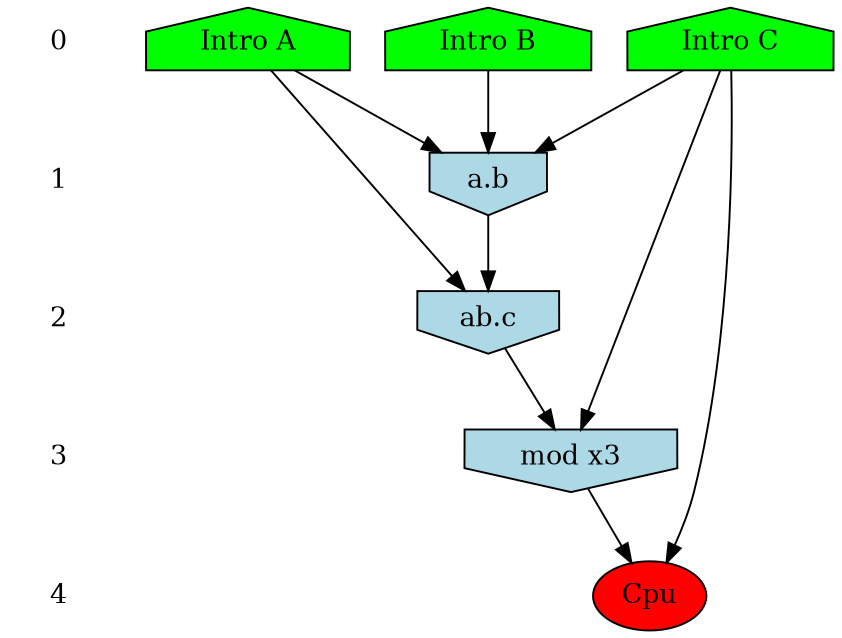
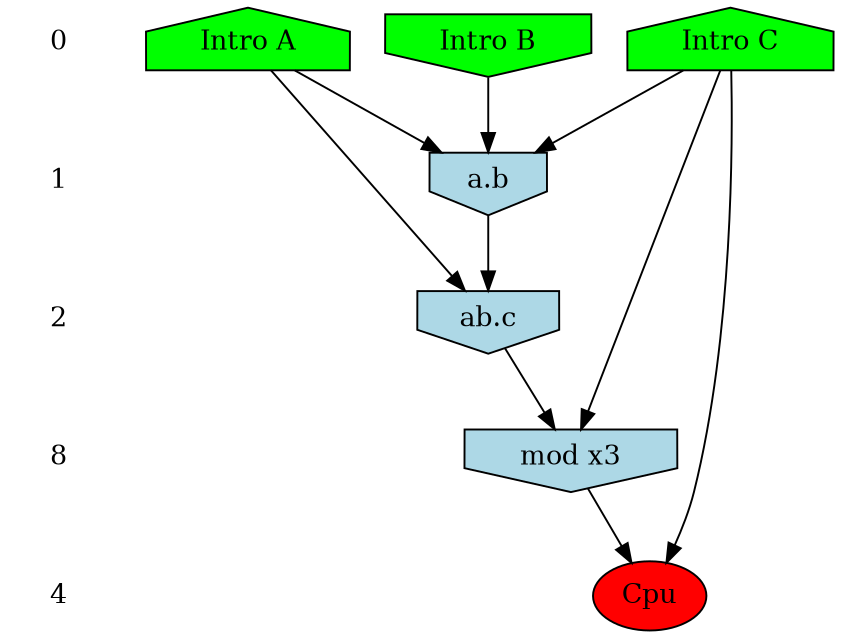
node "Intro B": shape house -> invhouse
node "3": label "3" -> "8"
